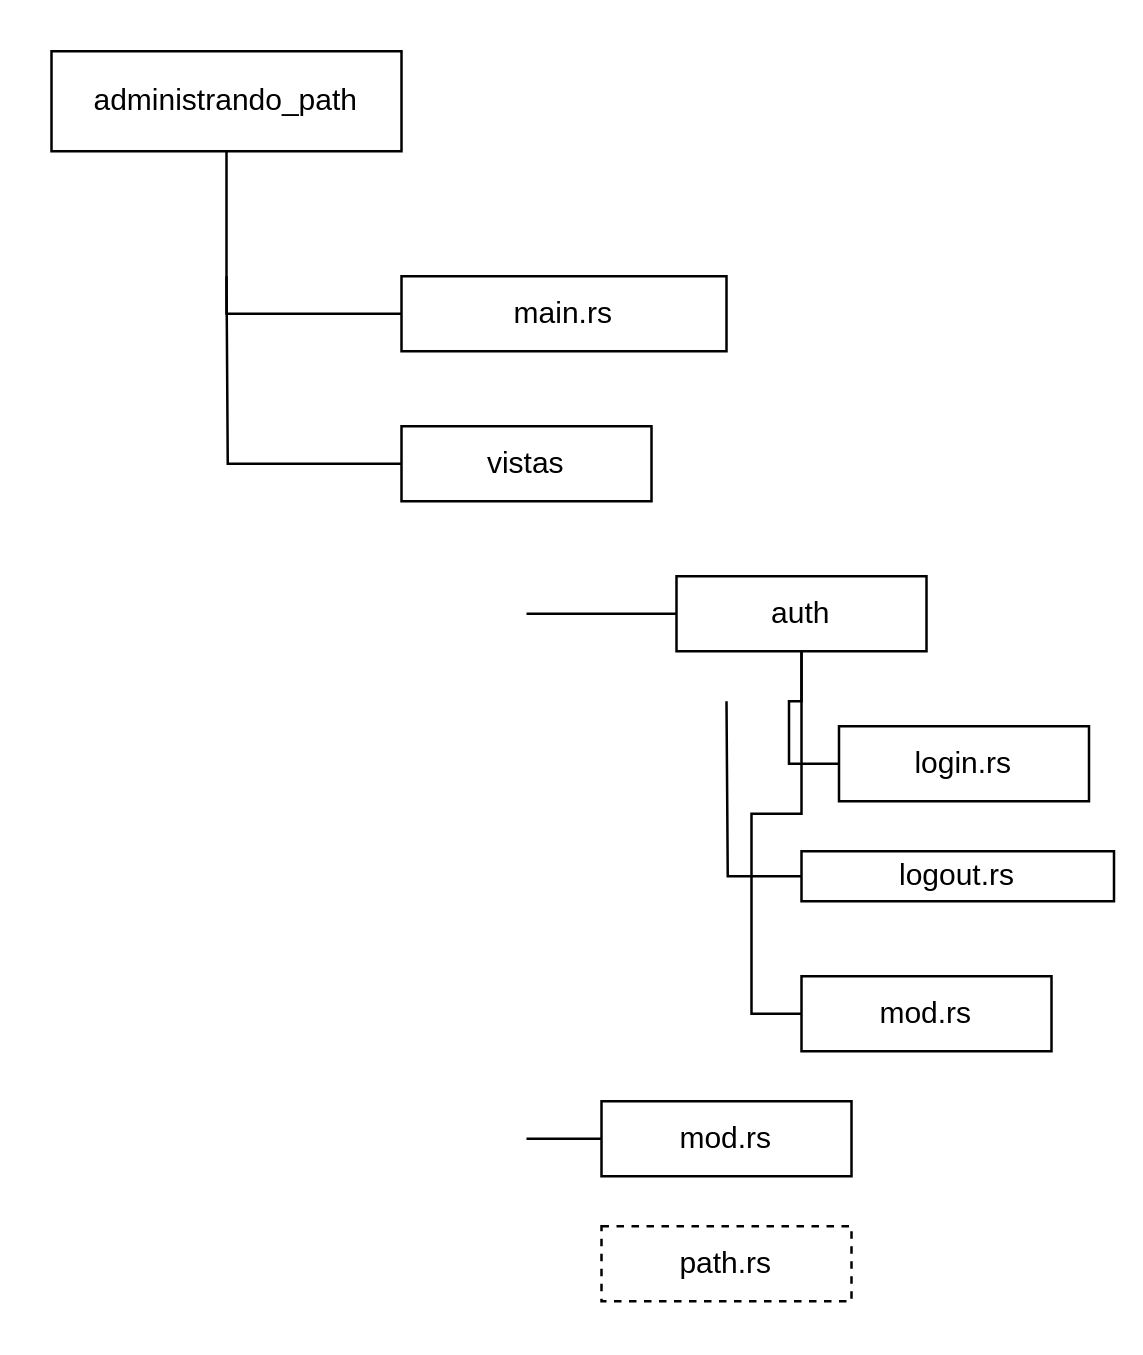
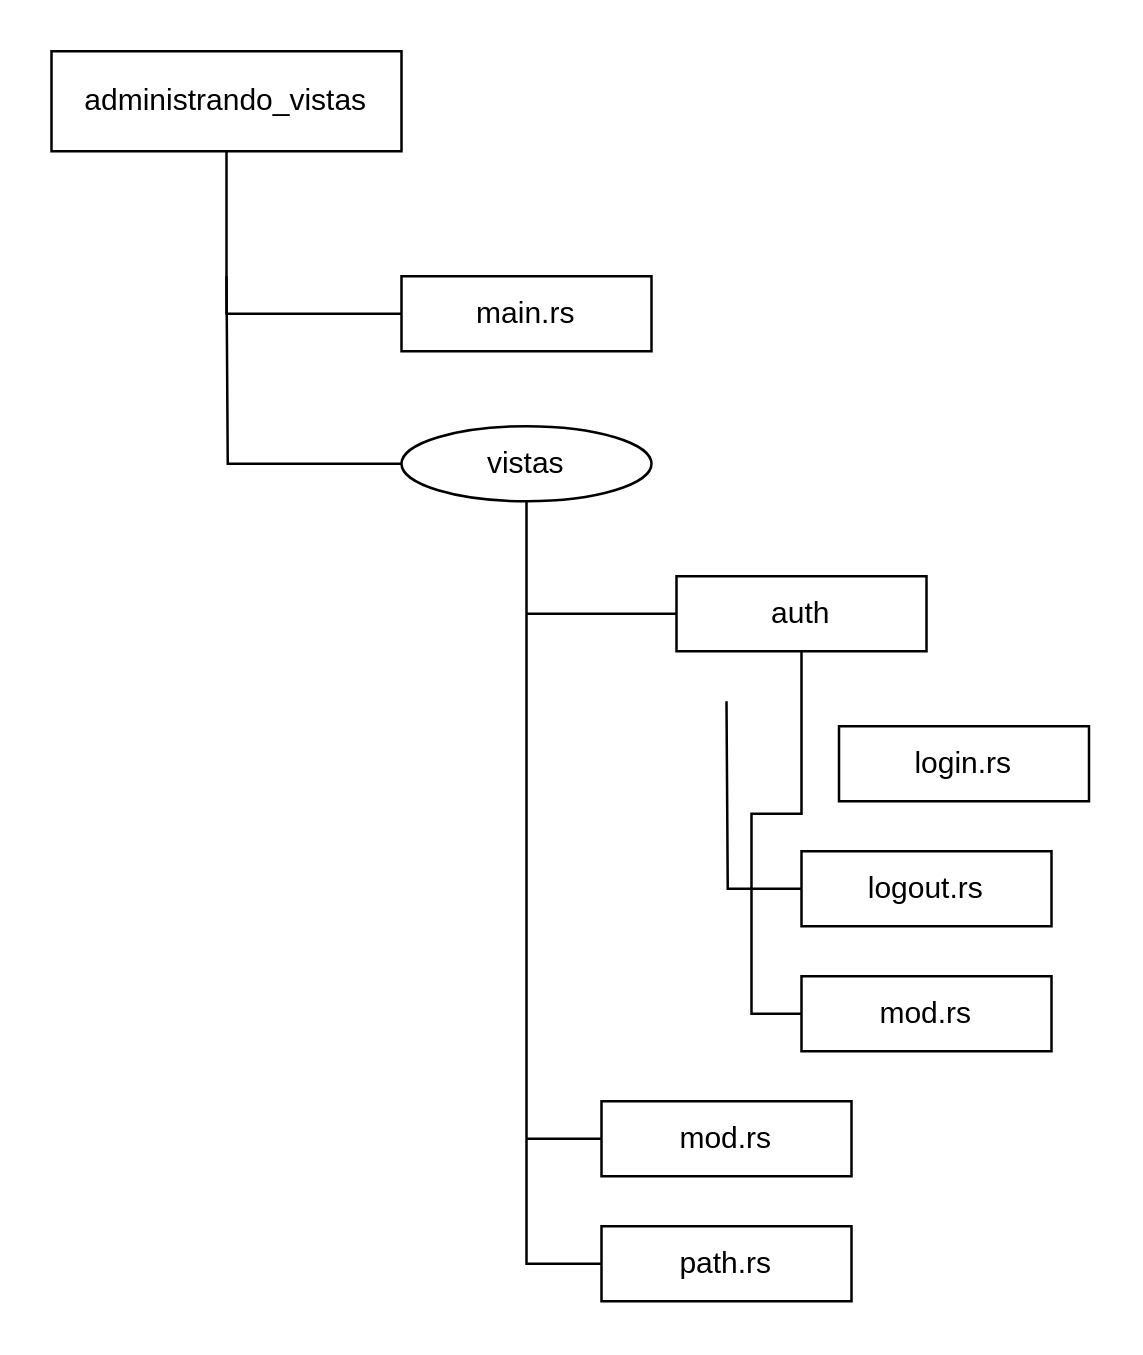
node "administrando_path": label "administrando_path" -> "administrando_vistas"
node "main.rs": size 325x75 -> 250x75
node "vistas": shape rectangle -> ellipse
edge "auth" -- "login.rs": removed
edge "vistas" -- "path.rs": added
node "logout.rs": size 313x50 -> 250x75
node "path.rs": style dashed -> solid
